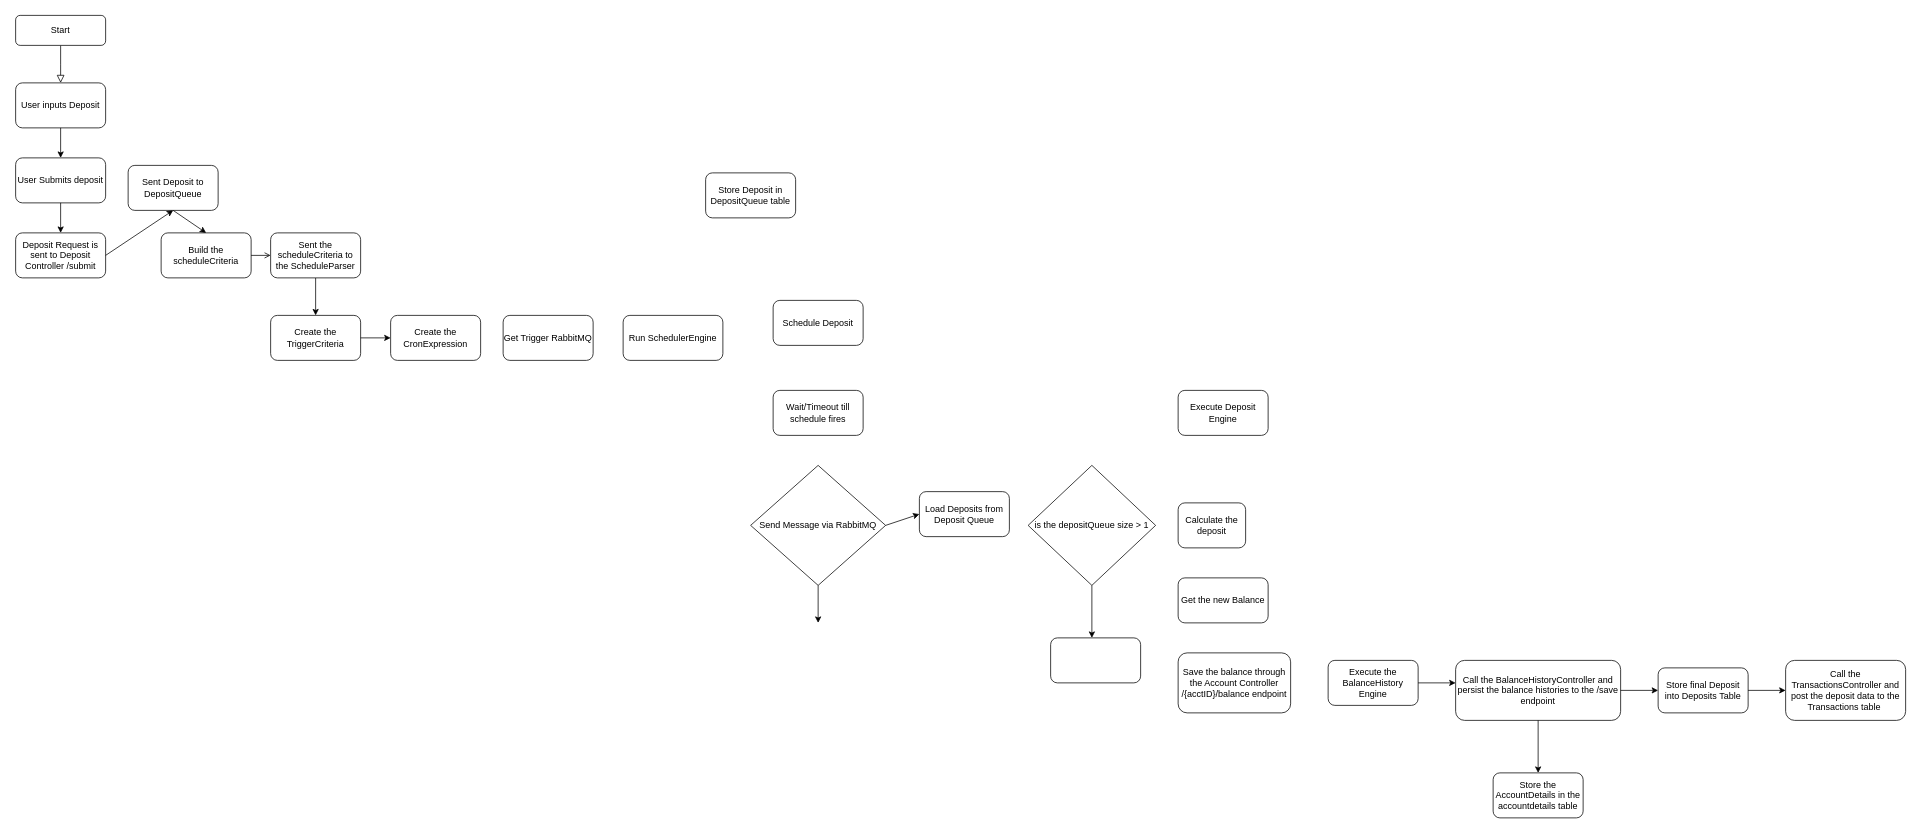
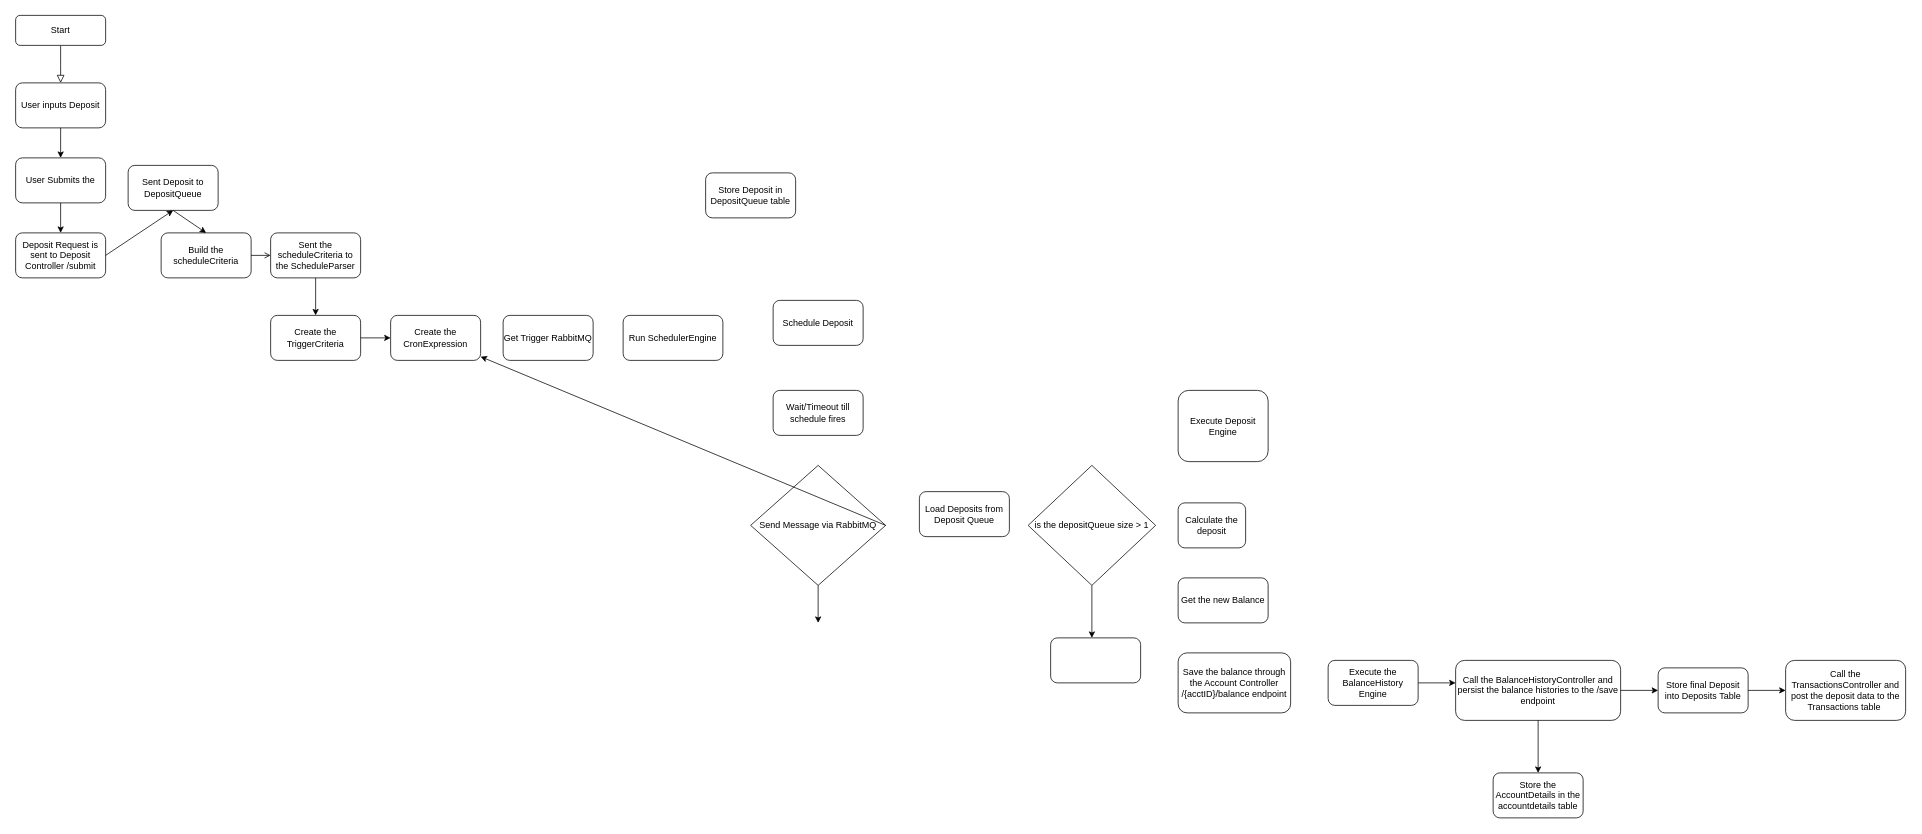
node "User Submits deposit": label "User Submits deposit" -> "User Submits the"
node "Execute Deposit Engine": size 90x45 -> 90x71
edge "Send Message via RabbitMQ" -> "Load Deposits from Deposit Queue": now "Send Message via RabbitMQ" -> "Create the CronExpression"
